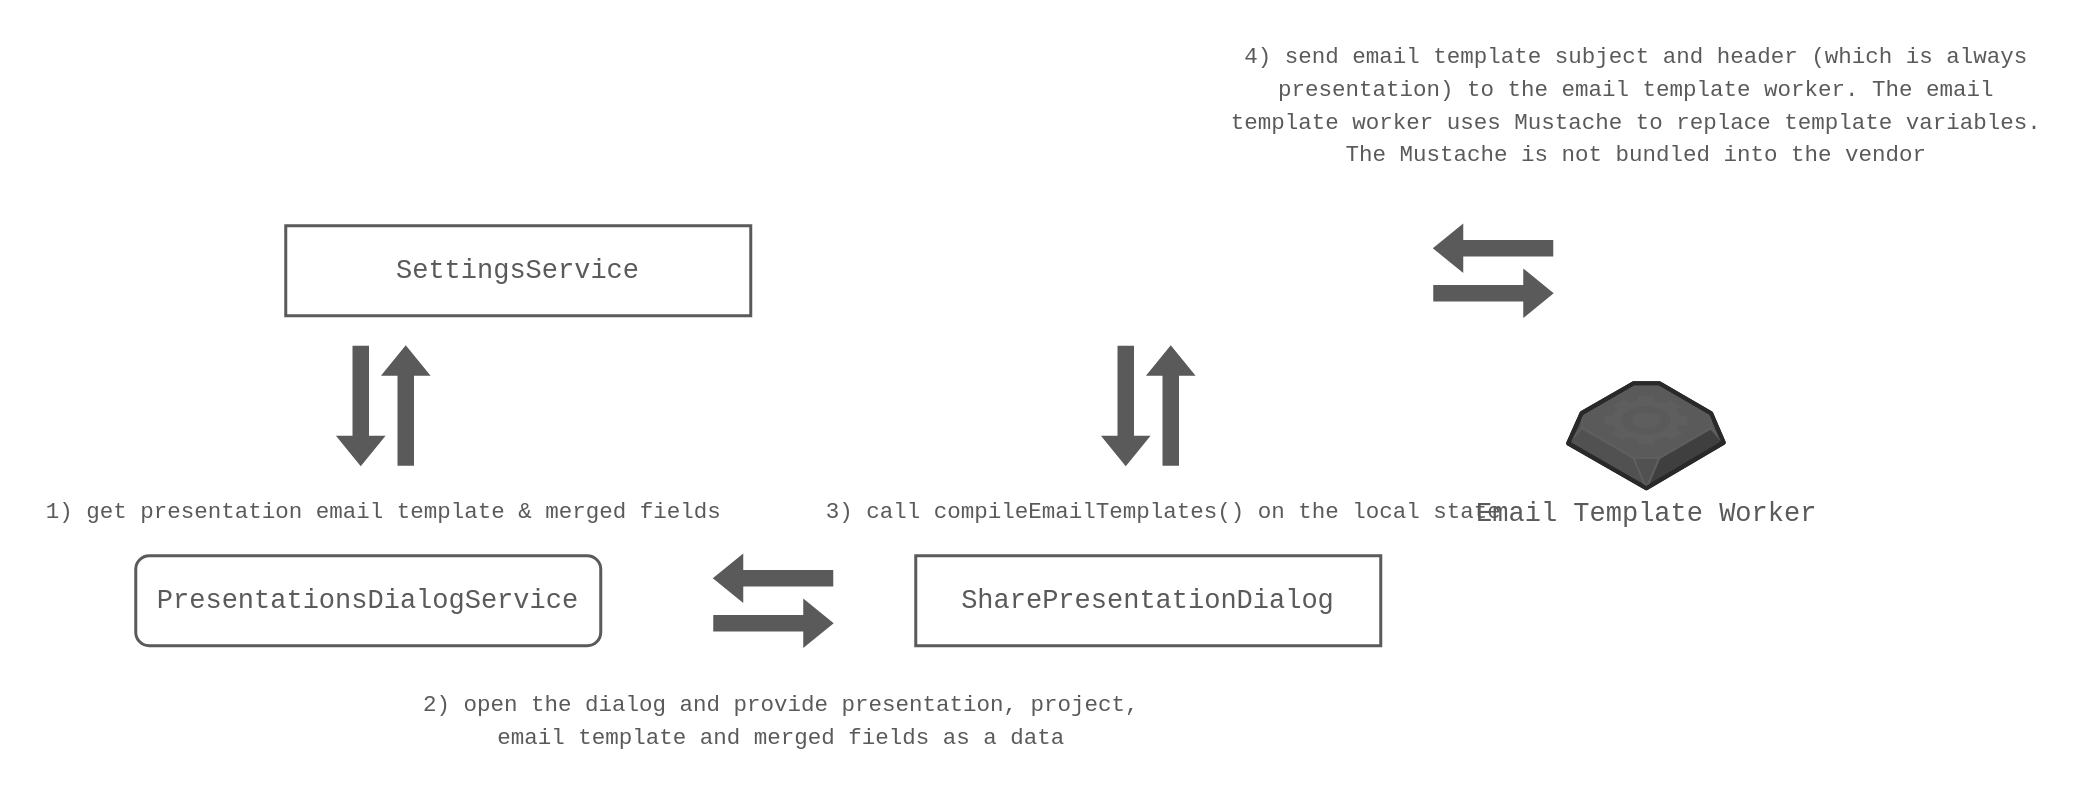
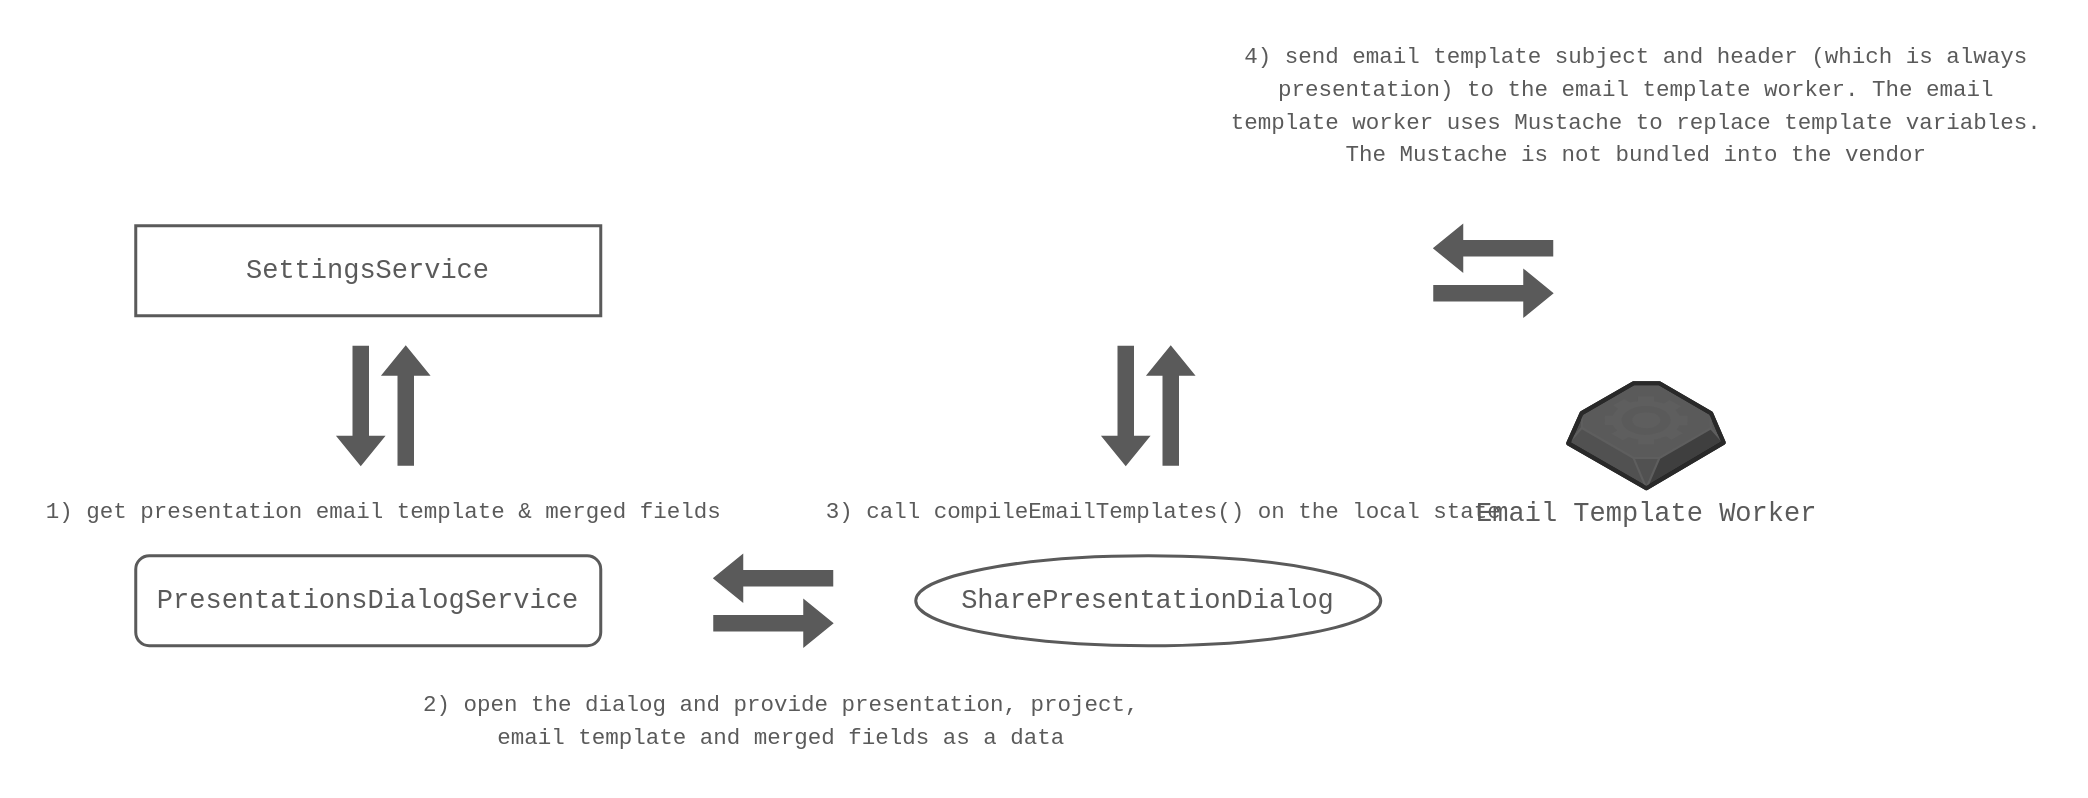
node "SettingsService": moved (518, 271) -> (368, 271)
node "SharePresentationDialog": shape rectangle -> ellipse
